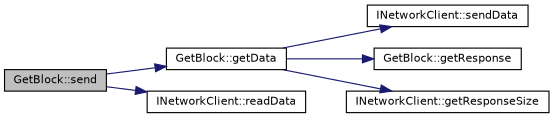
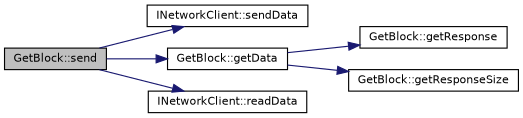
edge "GetBlock::getData" -> "INetworkClient::sendData": now "GetBlock::send" -> "INetworkClient::sendData"
node "INetworkClient::getResponseSize": label "INetworkClient::getResponseSize" -> "GetBlock::getResponseSize"
